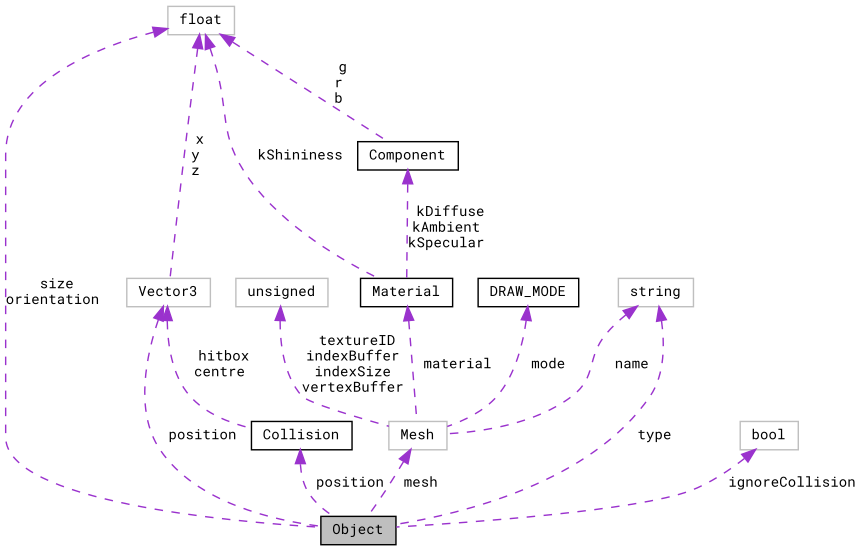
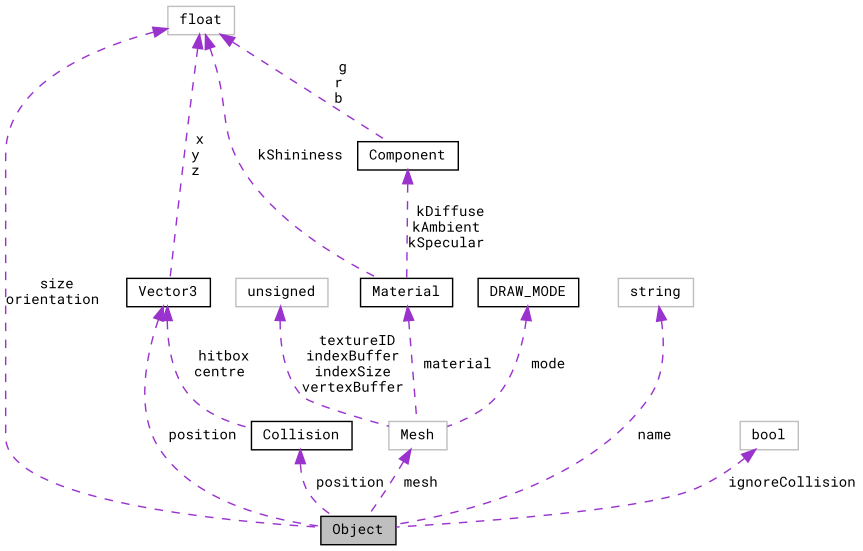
node "Vector3": color grey75 -> black
edge "Mesh" -> "string": removed, label "name"
edge "Object" -> "string": label " type" -> " name"
